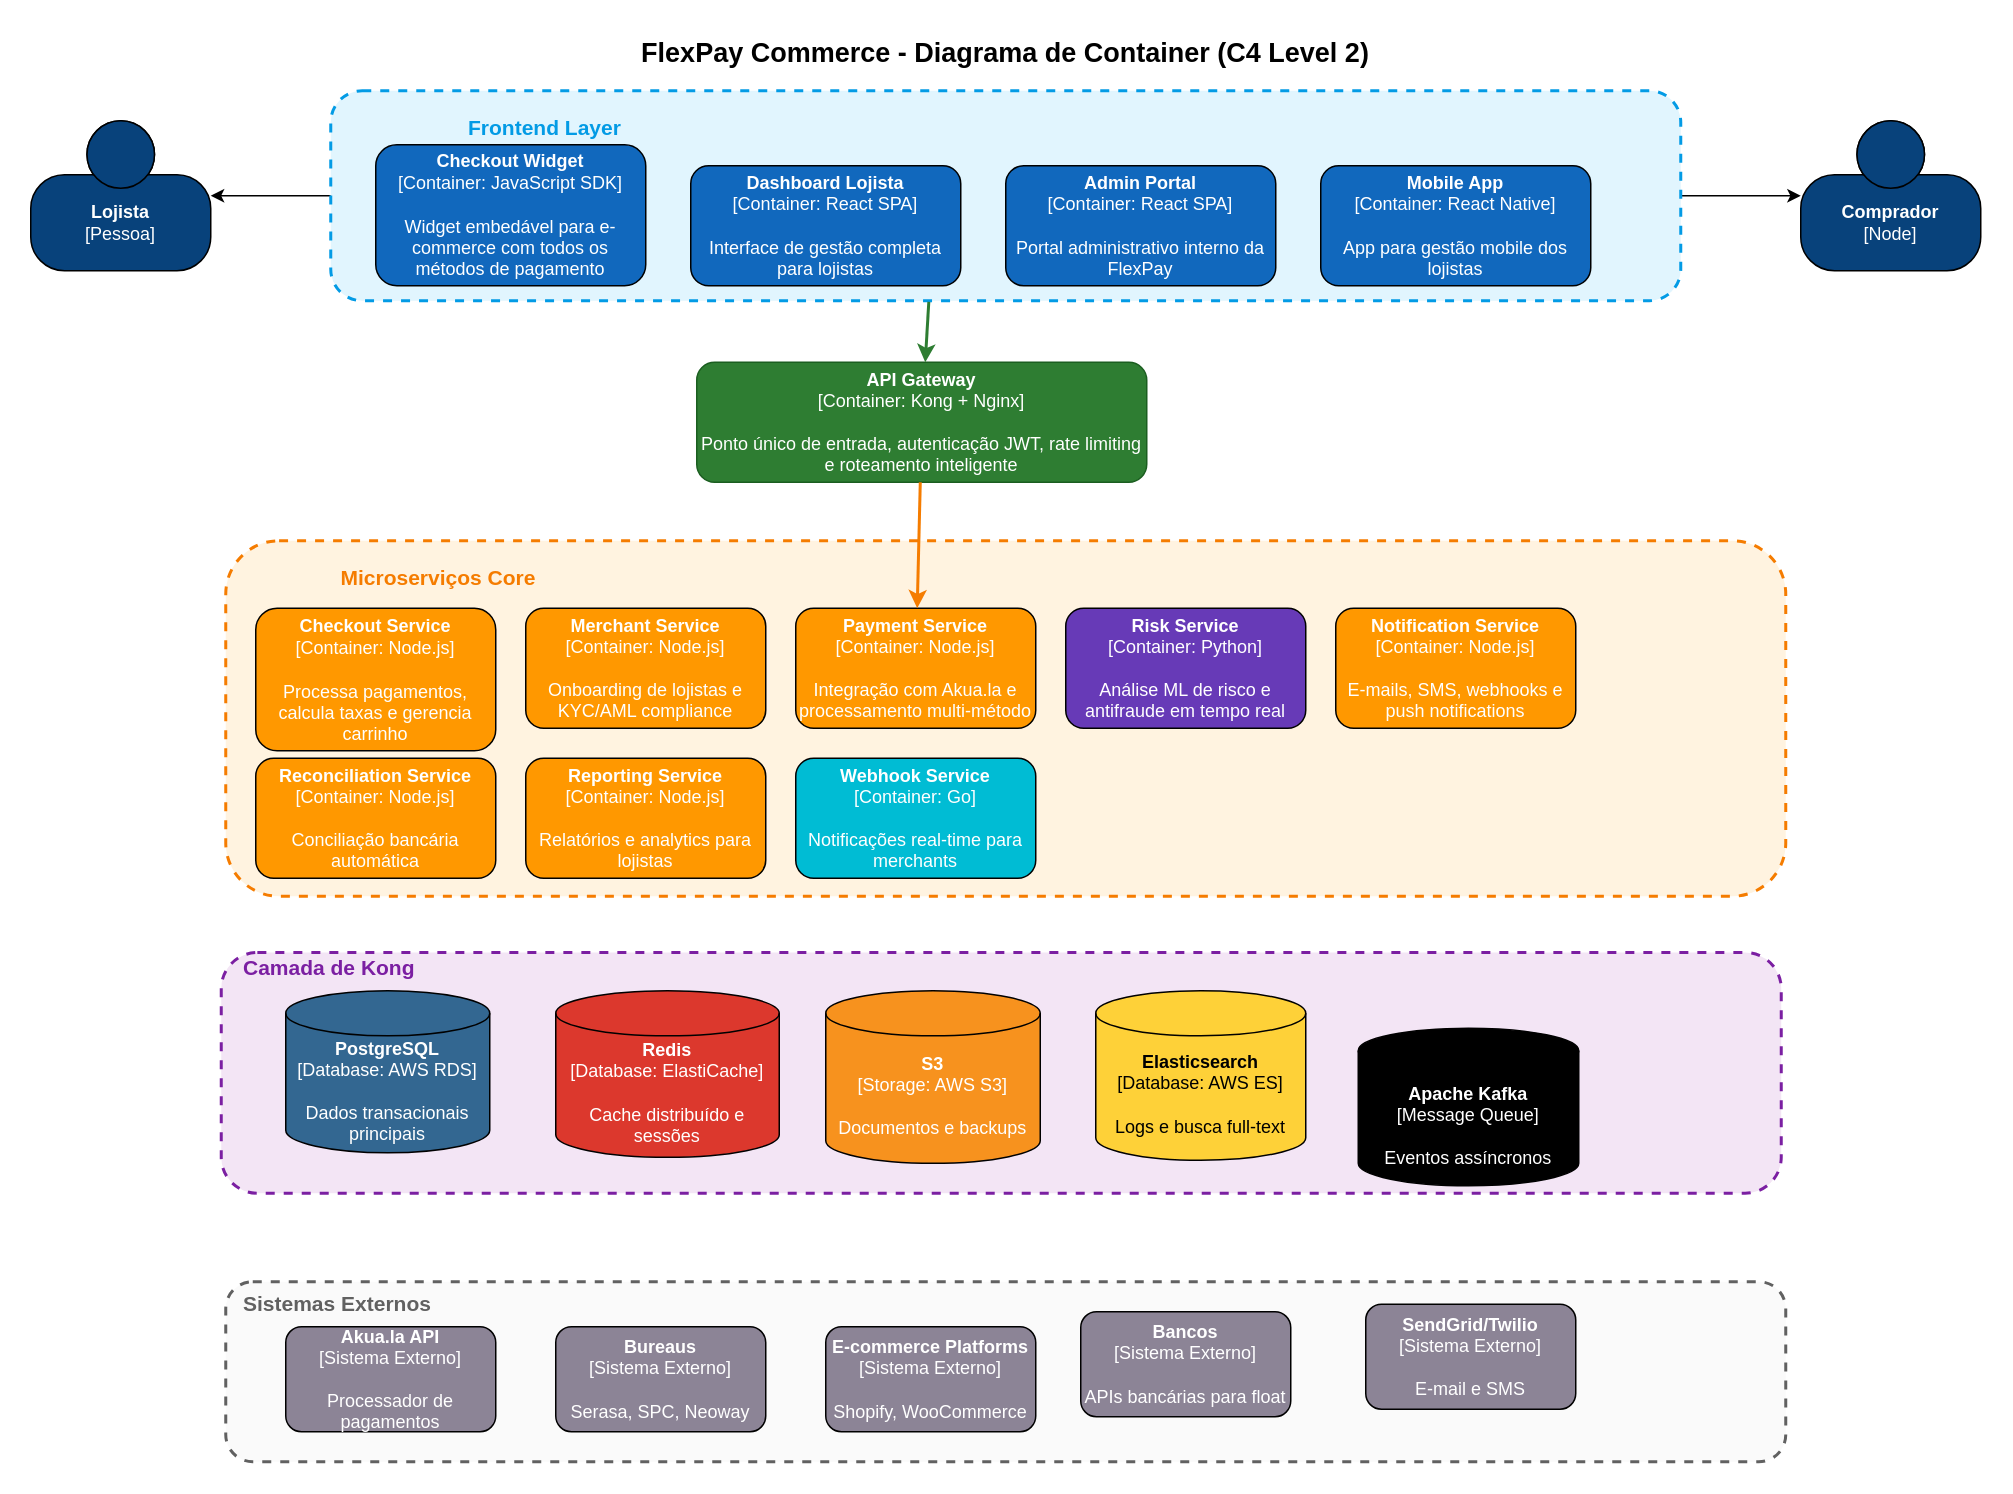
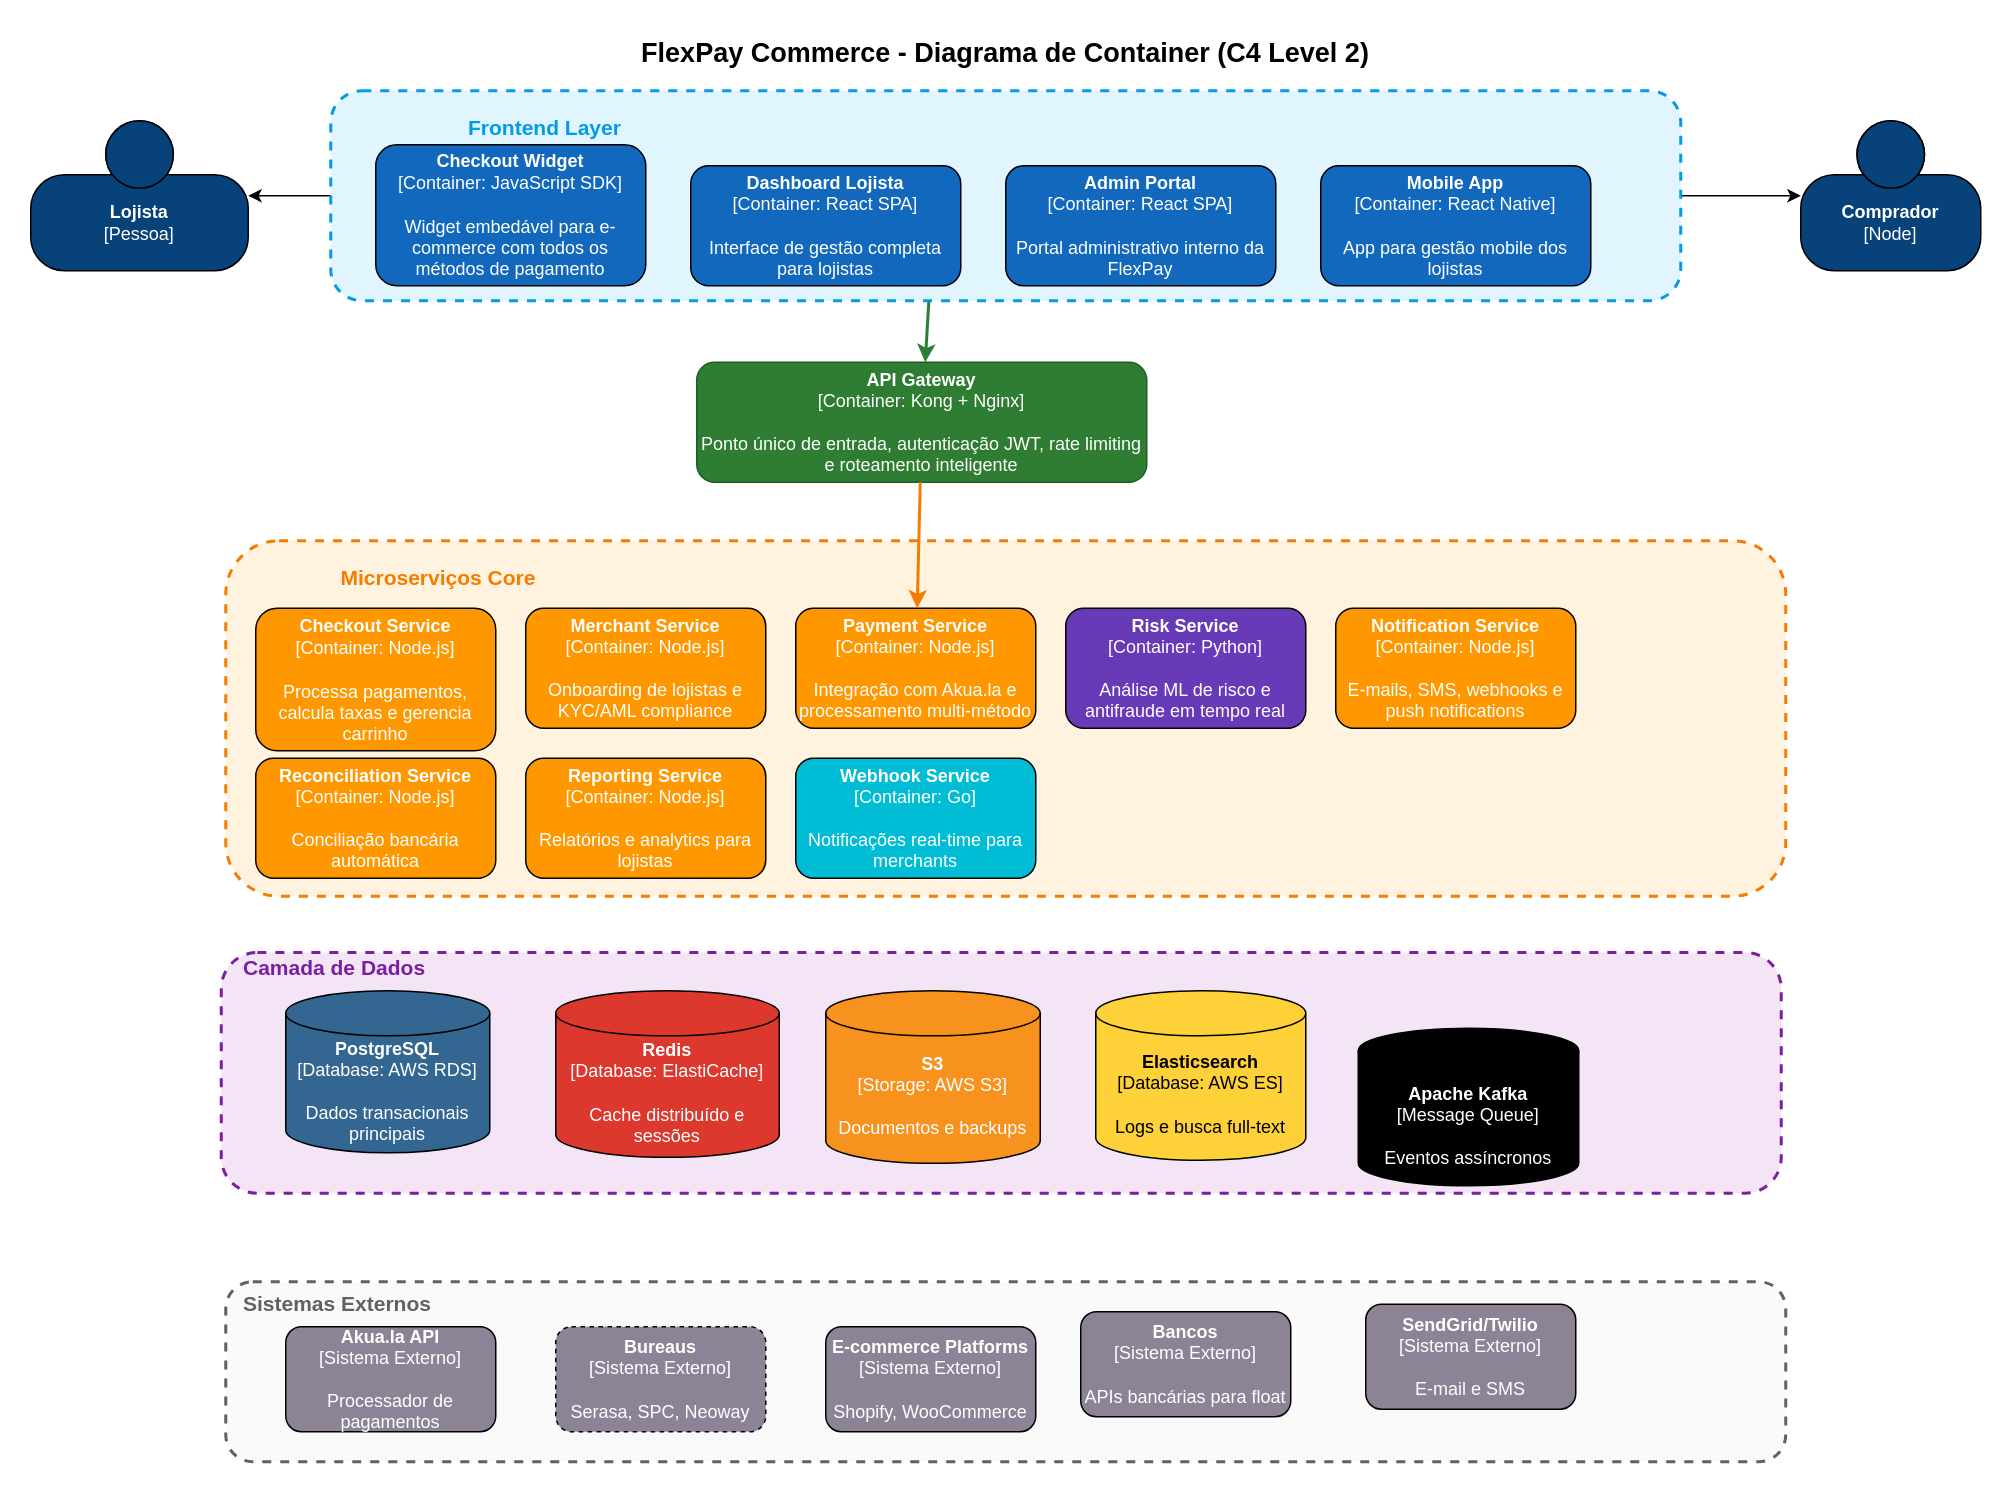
node "Lojista [Pessoa]": size 180x150 -> 218x150
node "Camada de Kong": label "Camada de Kong" -> "Camada de Dados"
node "Bureaus [Sistema Externo] Serasa, SPC, Neoway": style solid -> dashed
